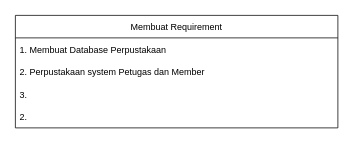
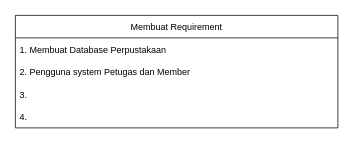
node "2. Perpustakaan system Petugas dan Member": label "2. Perpustakaan system Petugas dan Member" -> "2. Pengguna system Petugas dan Member"
node "2.": label "2." -> "4."
